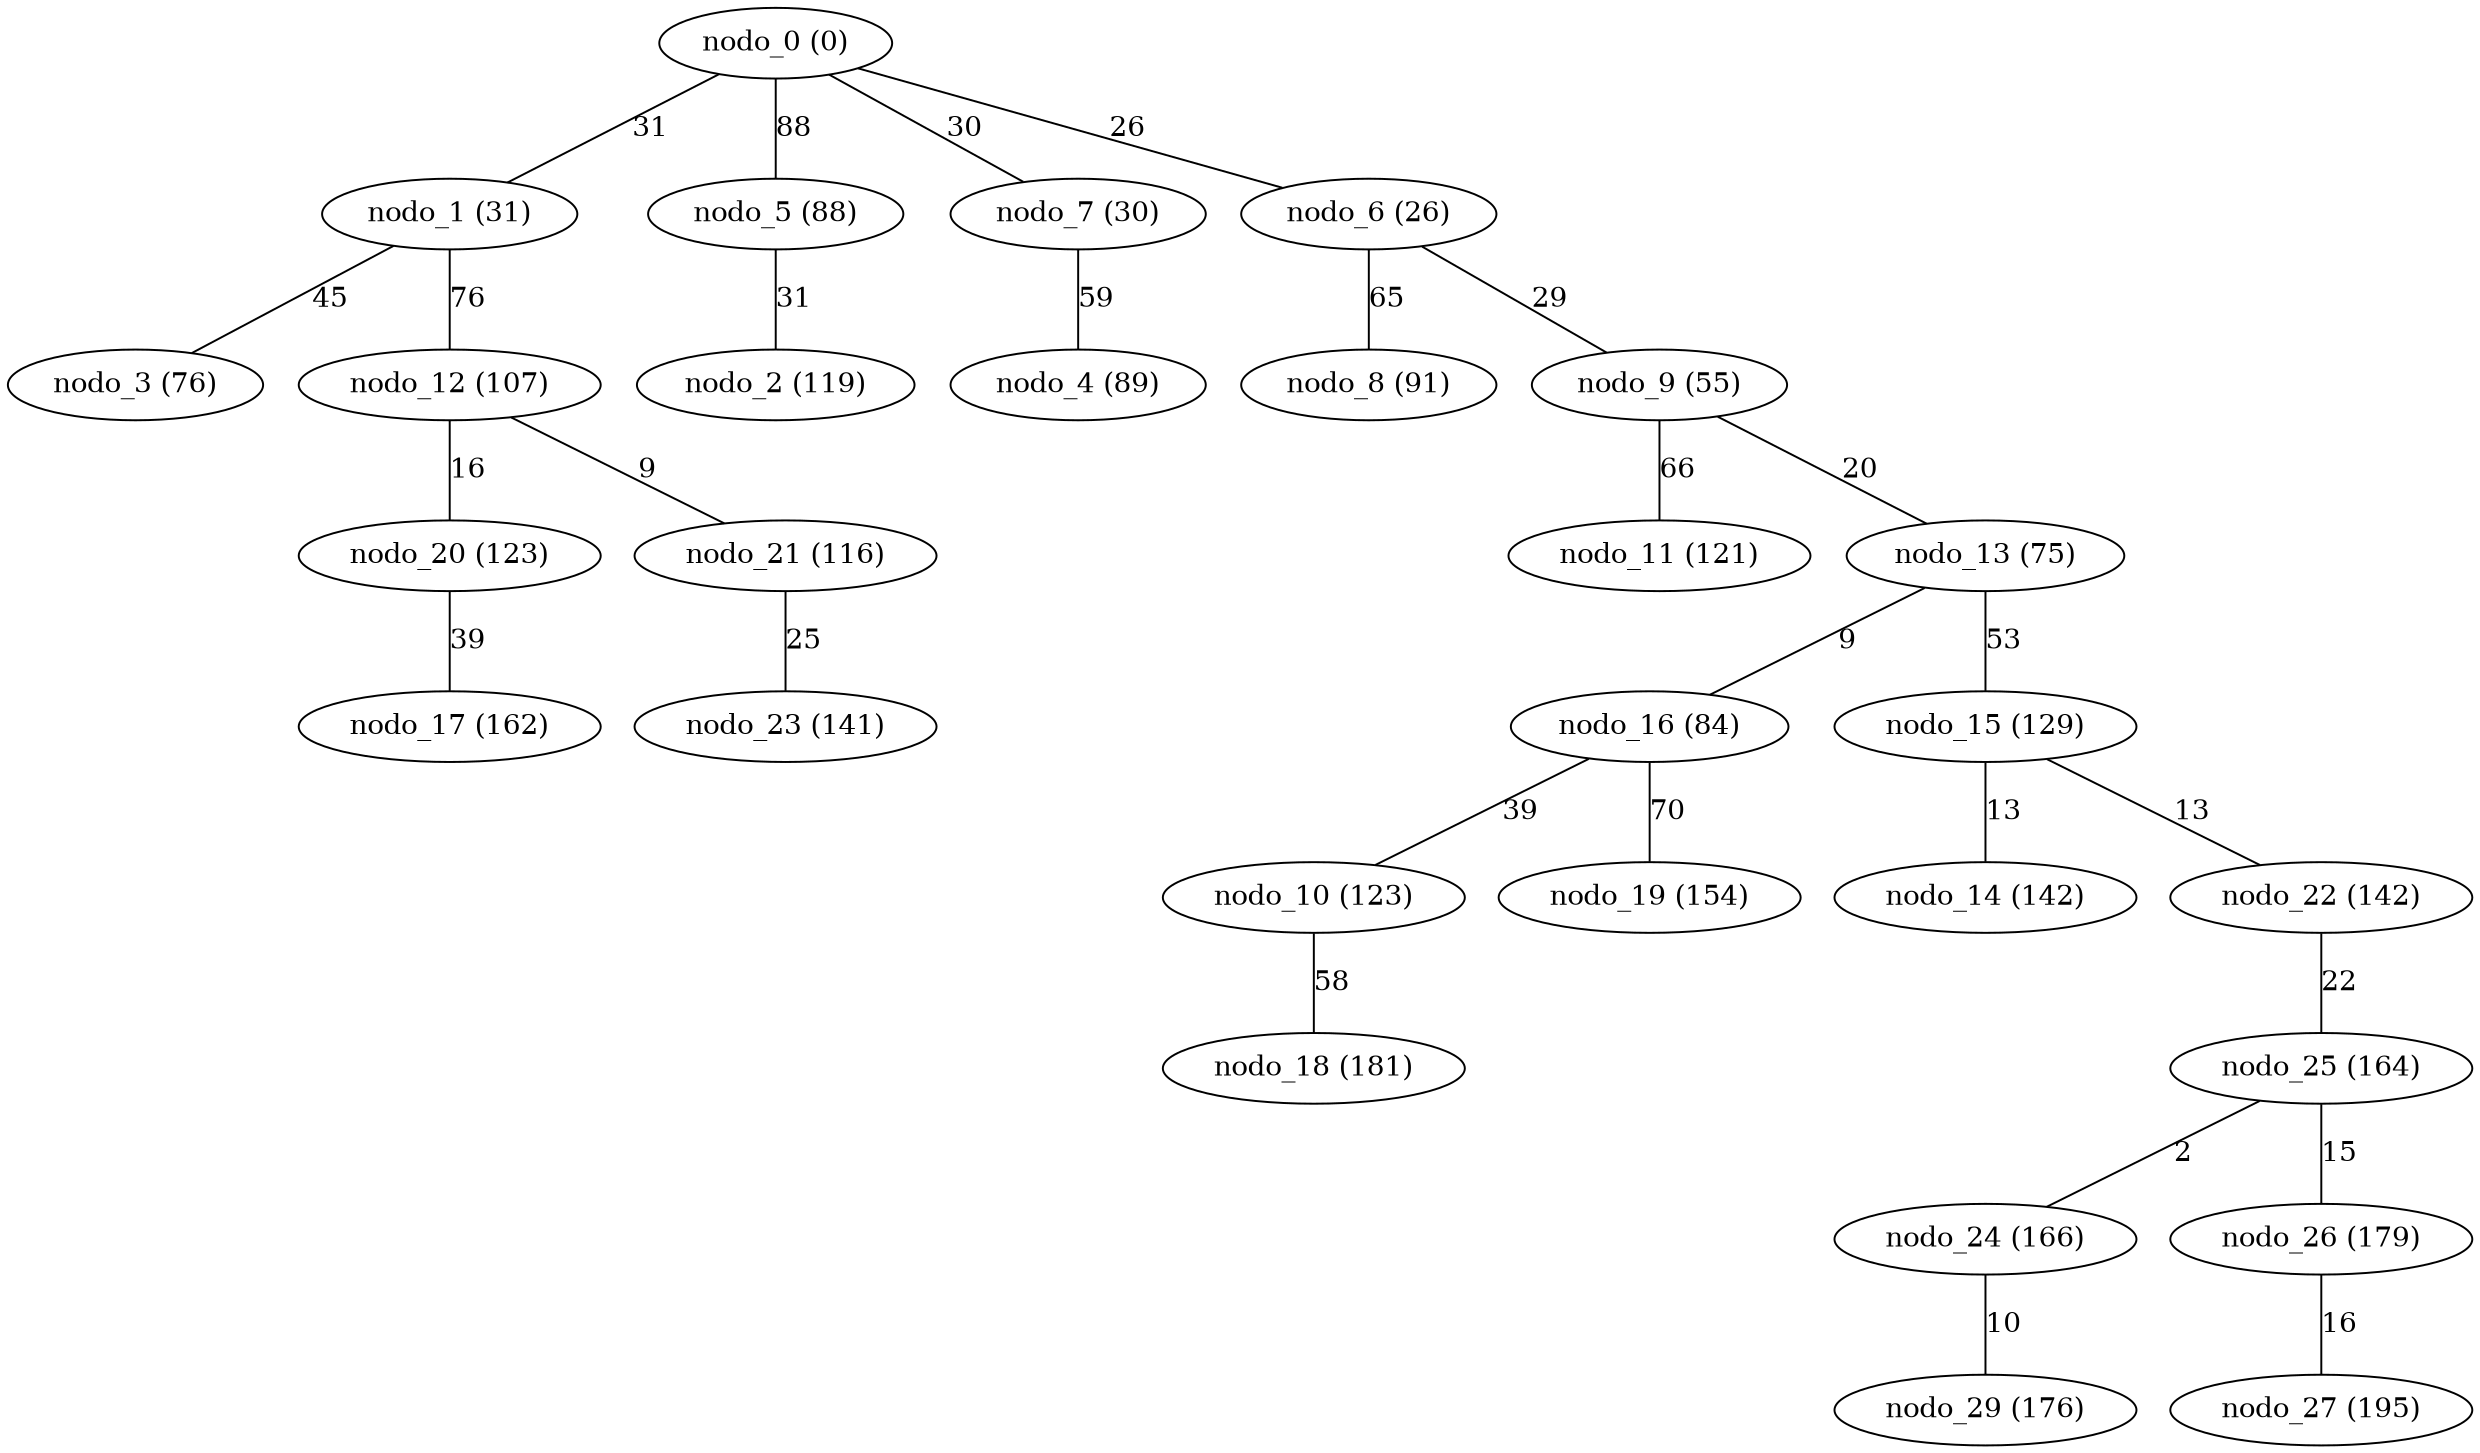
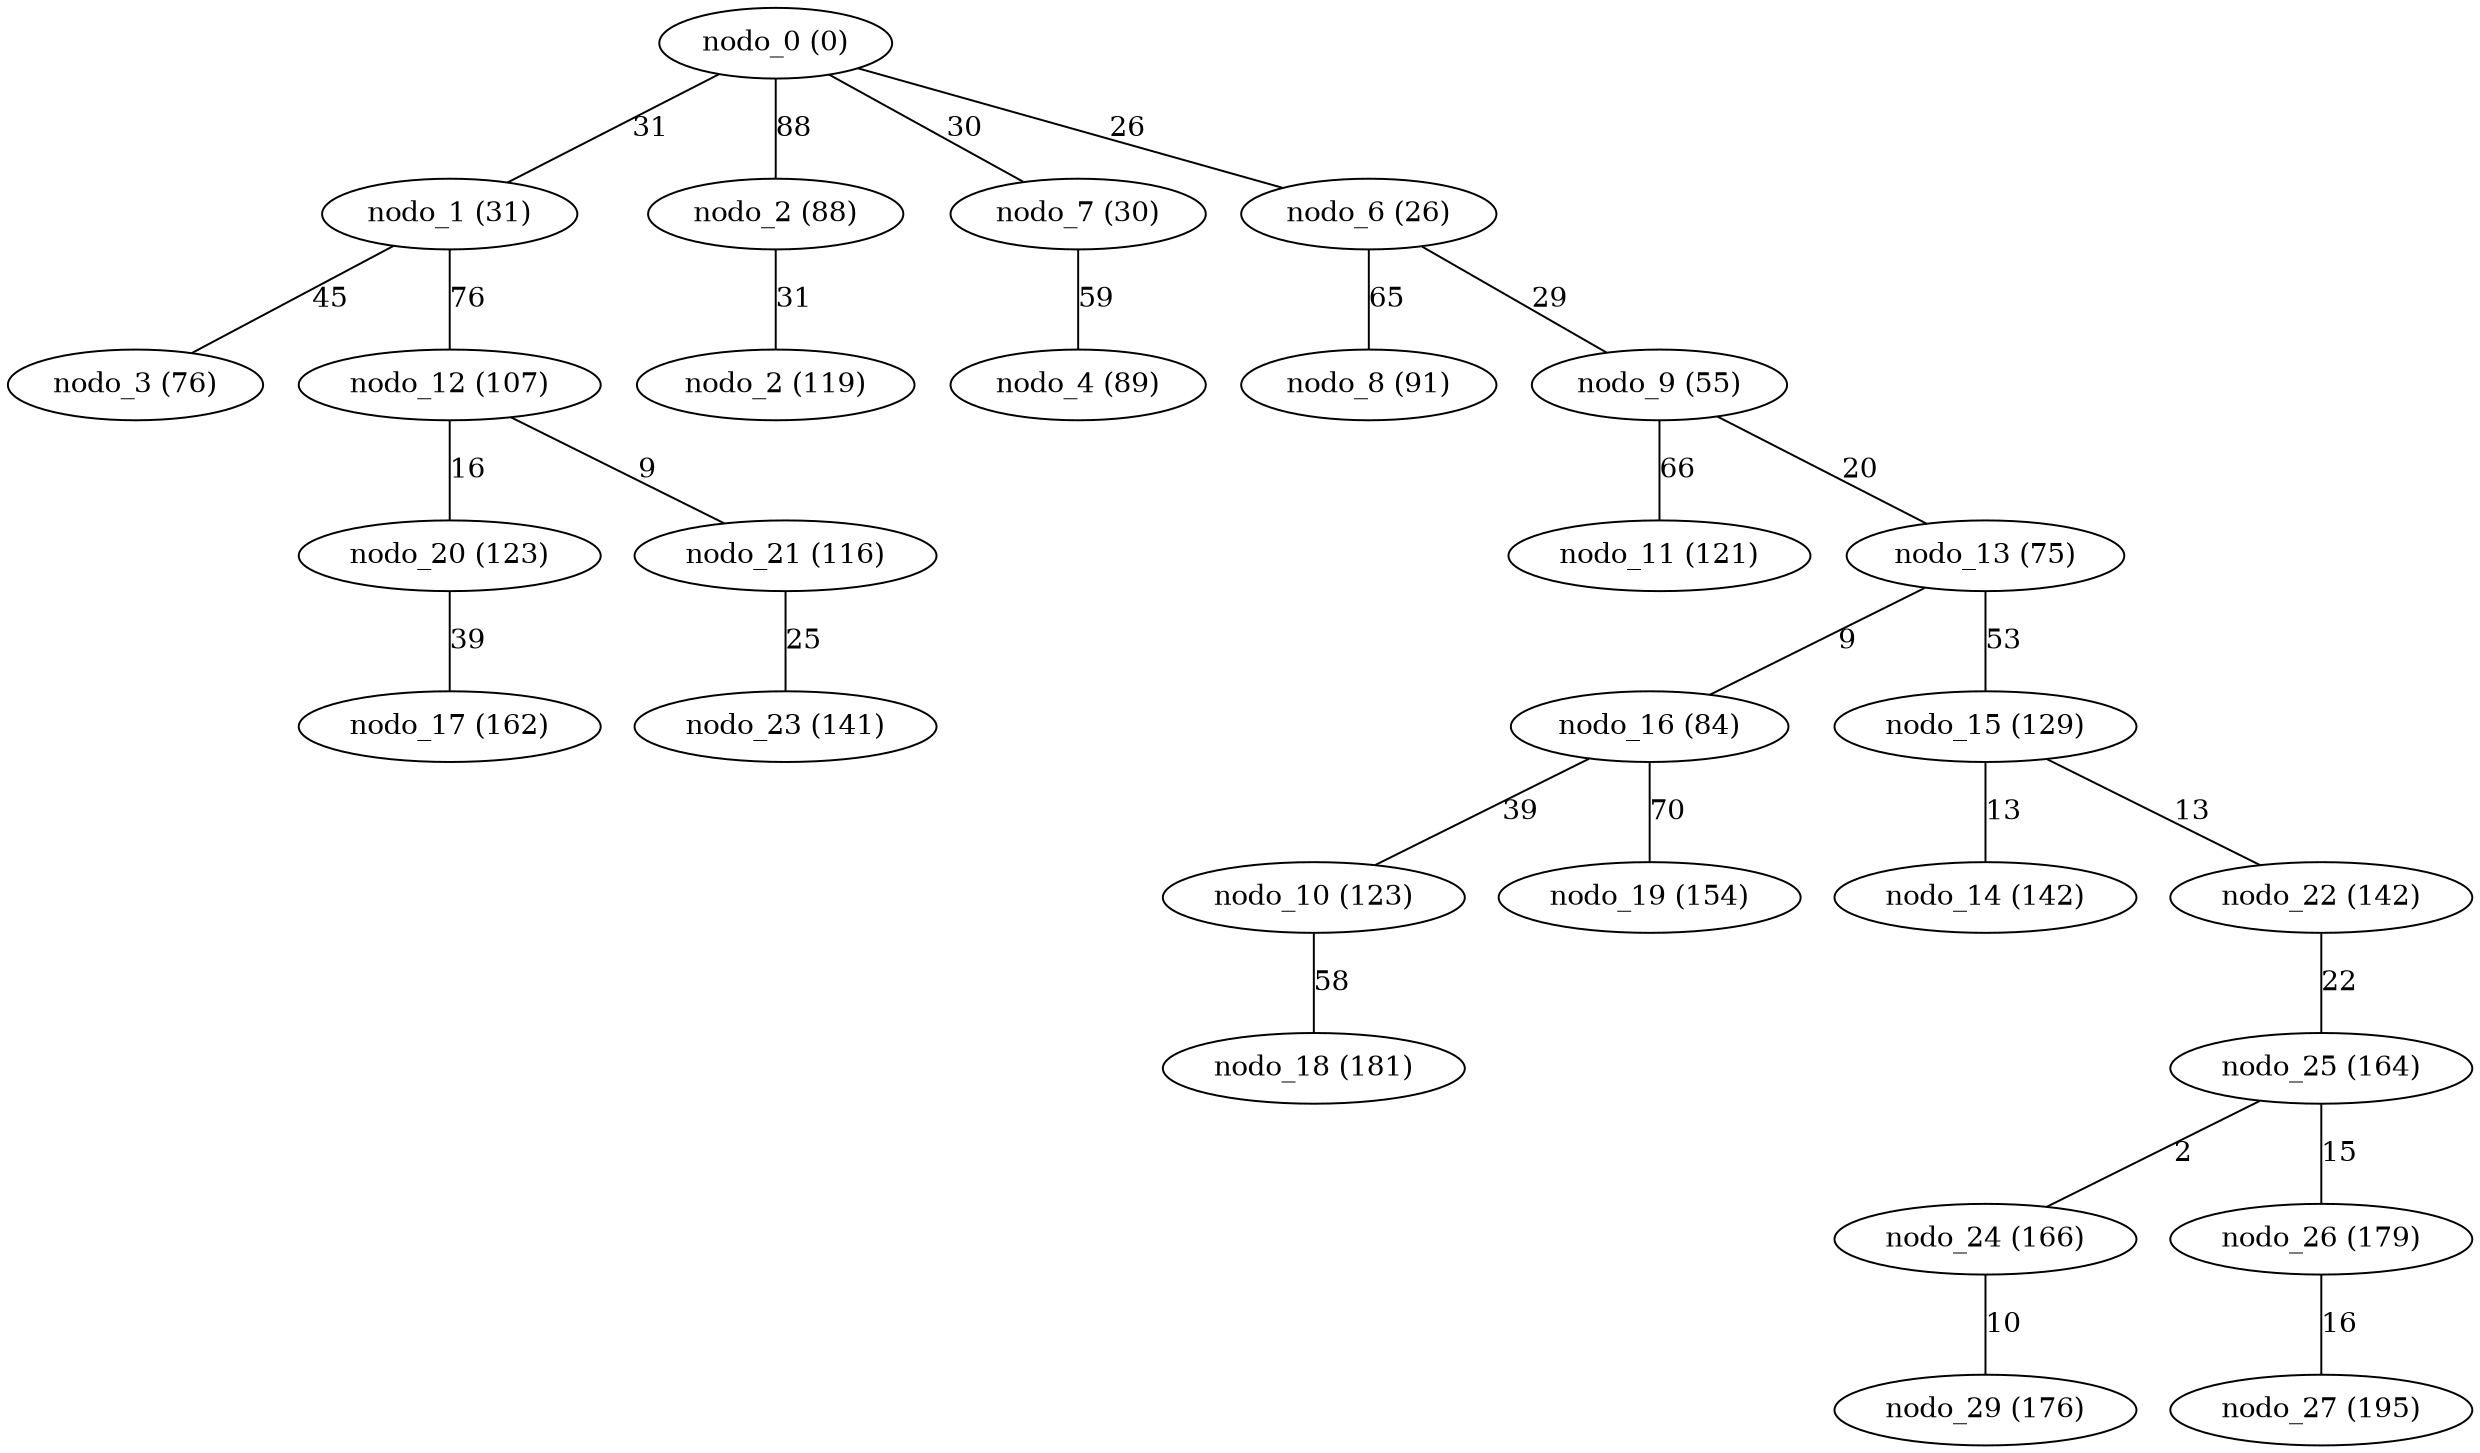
node "nodo_5 (88)": label "nodo_5 (88)" -> "nodo_2 (88)"
